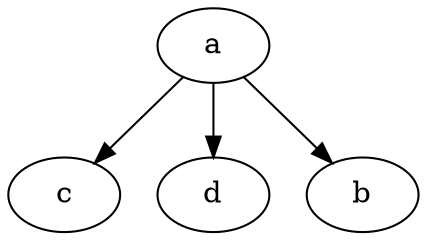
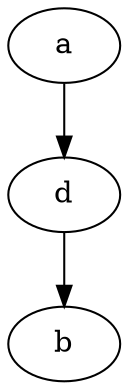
edge "a" -> "b": now "d" -> "b"
node "c": removed
